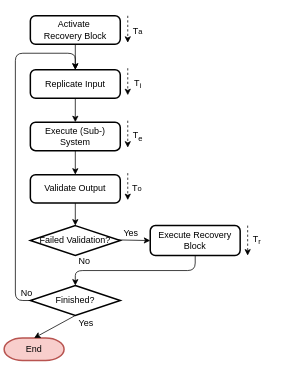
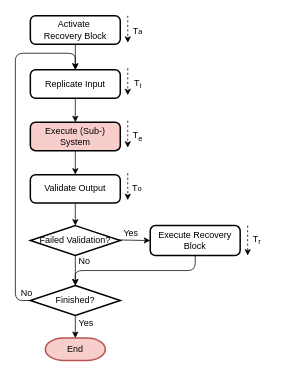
node "Execute (Sub-) System": fillcolor #ffffff -> #f8cecc
edge "Failed Validation?" -> "Finished?": added
node "End": moved (34, 349) -> (75, 349)
